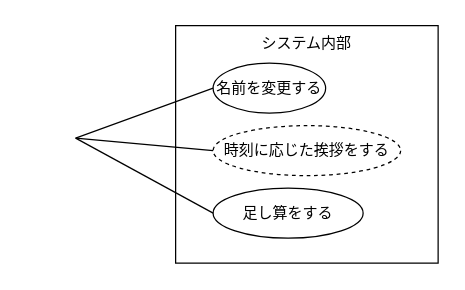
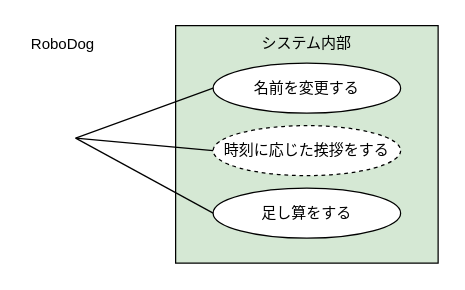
node "システム内部": fillcolor #ffffff -> #d5e8d4
node "RoboDog": added
node "名前を変更する": size 113x50 -> 188x50
node "足し算をする": size 150x50 -> 188x50
